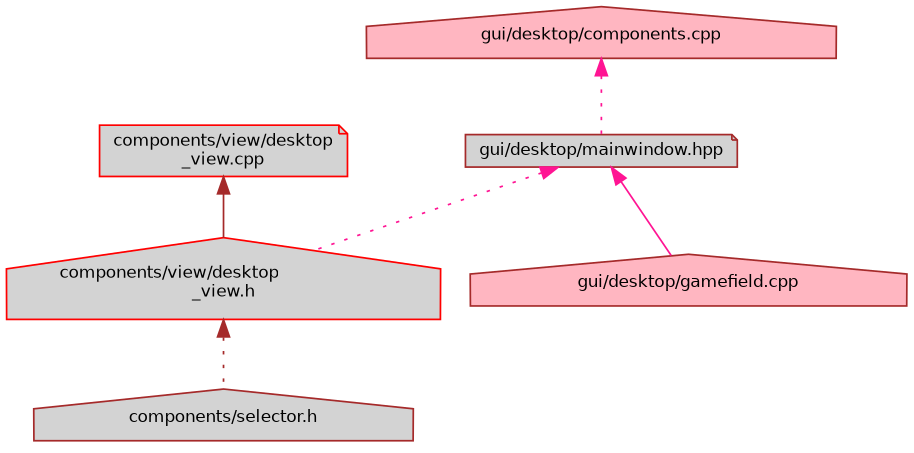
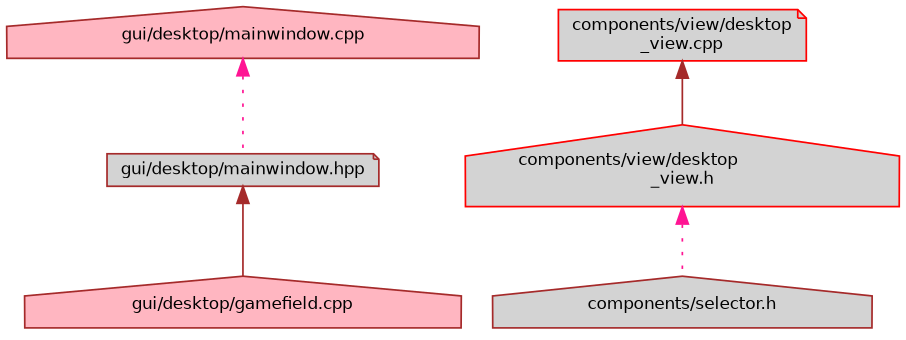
node "gui/desktop/components.cpp": label "gui/desktop/components.cpp" -> "gui/desktop/mainwindow.cpp"
edge "components/view/desktop _view.h" -> "gui/desktop/mainwindow.hpp": removed
edge "gui/desktop/gamefield.cpp" -> "gui/desktop/mainwindow.hpp": color deeppink -> brown
edge "components/selector.h" -> "components/view/desktop _view.h": color brown -> deeppink
